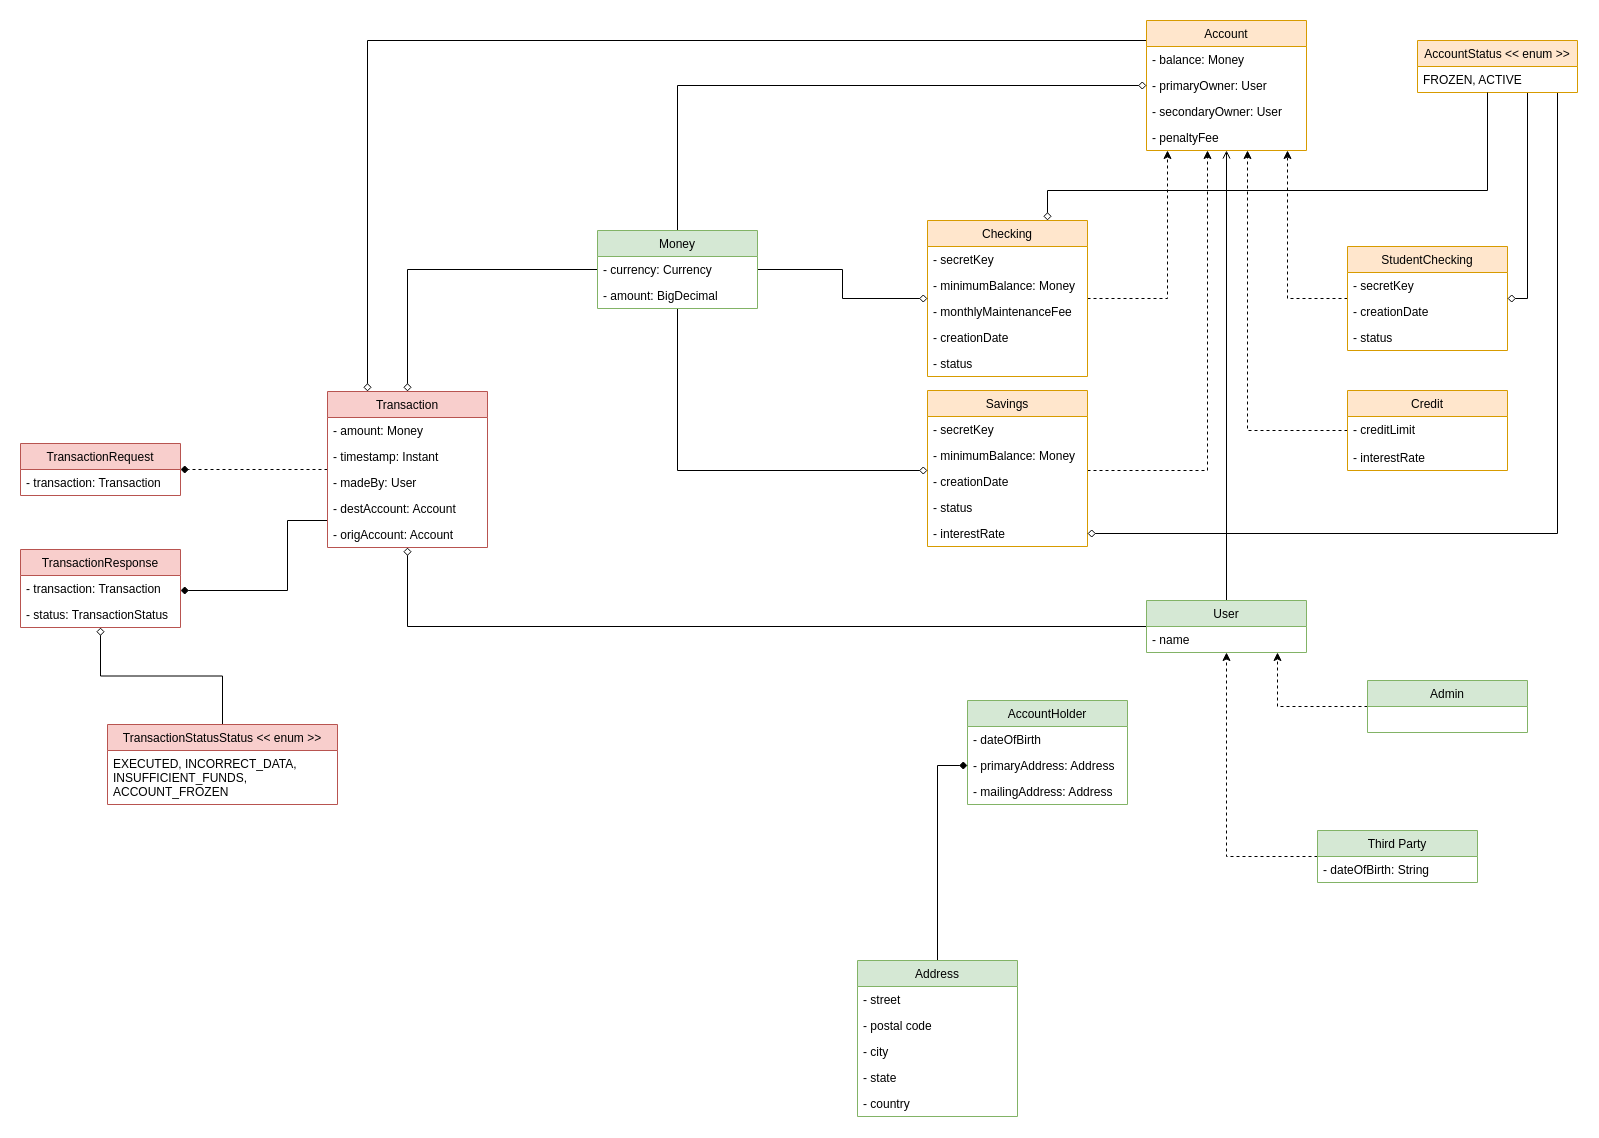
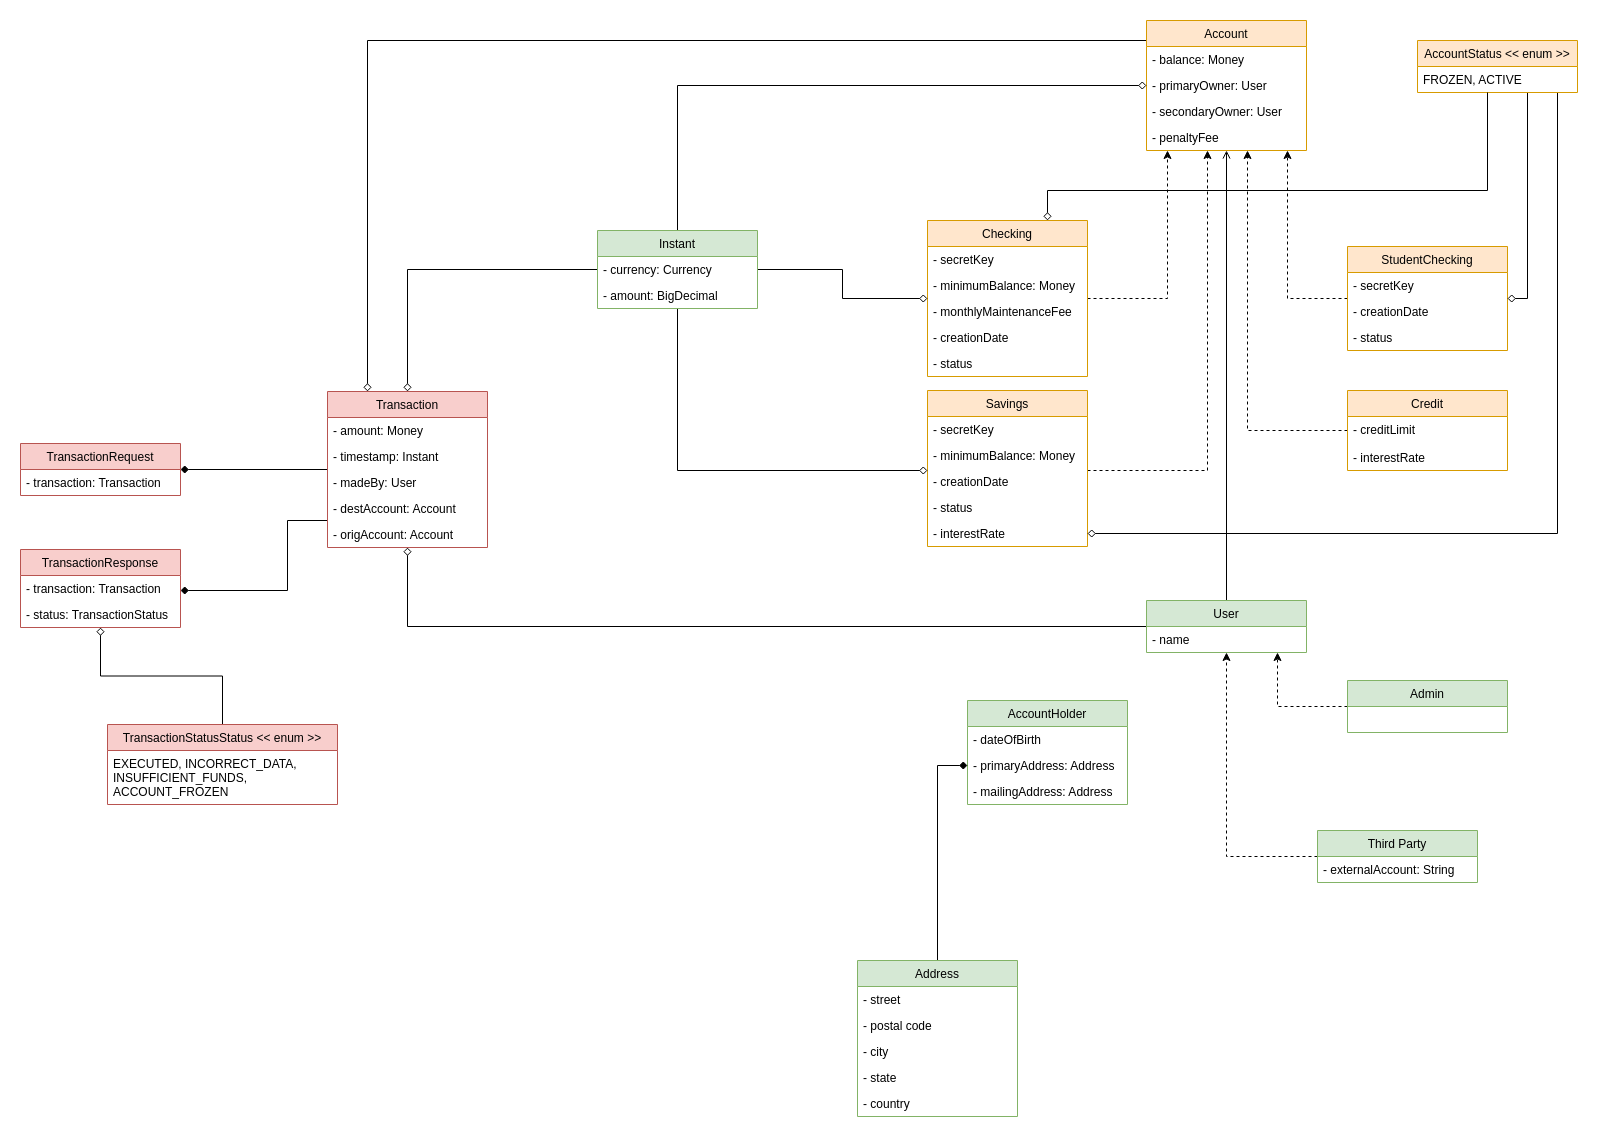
node "Money": label "Money" -> "Instant"
edge "Transaction" -> "TransactionRequest": style dashed -> solid
node "Admin": moved (1448, 707) -> (1428, 707)
node "- dateOfBirth: String": label "- dateOfBirth: String" -> "- externalAccount: String"
